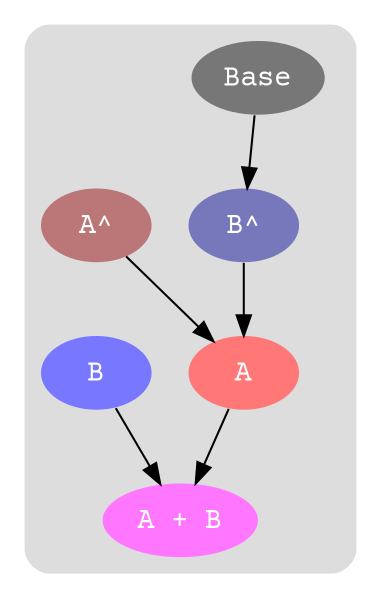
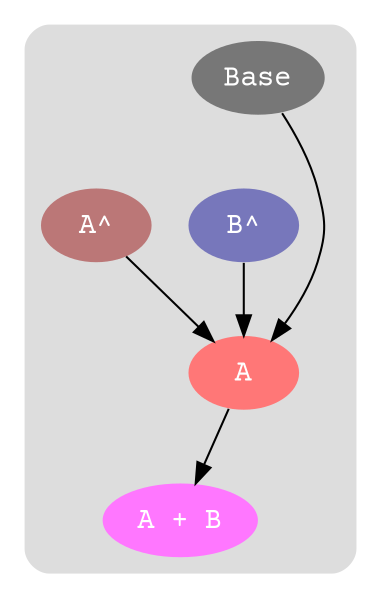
edge "Base" -> "B^": now "Base" -> "A"
node "B": removed
